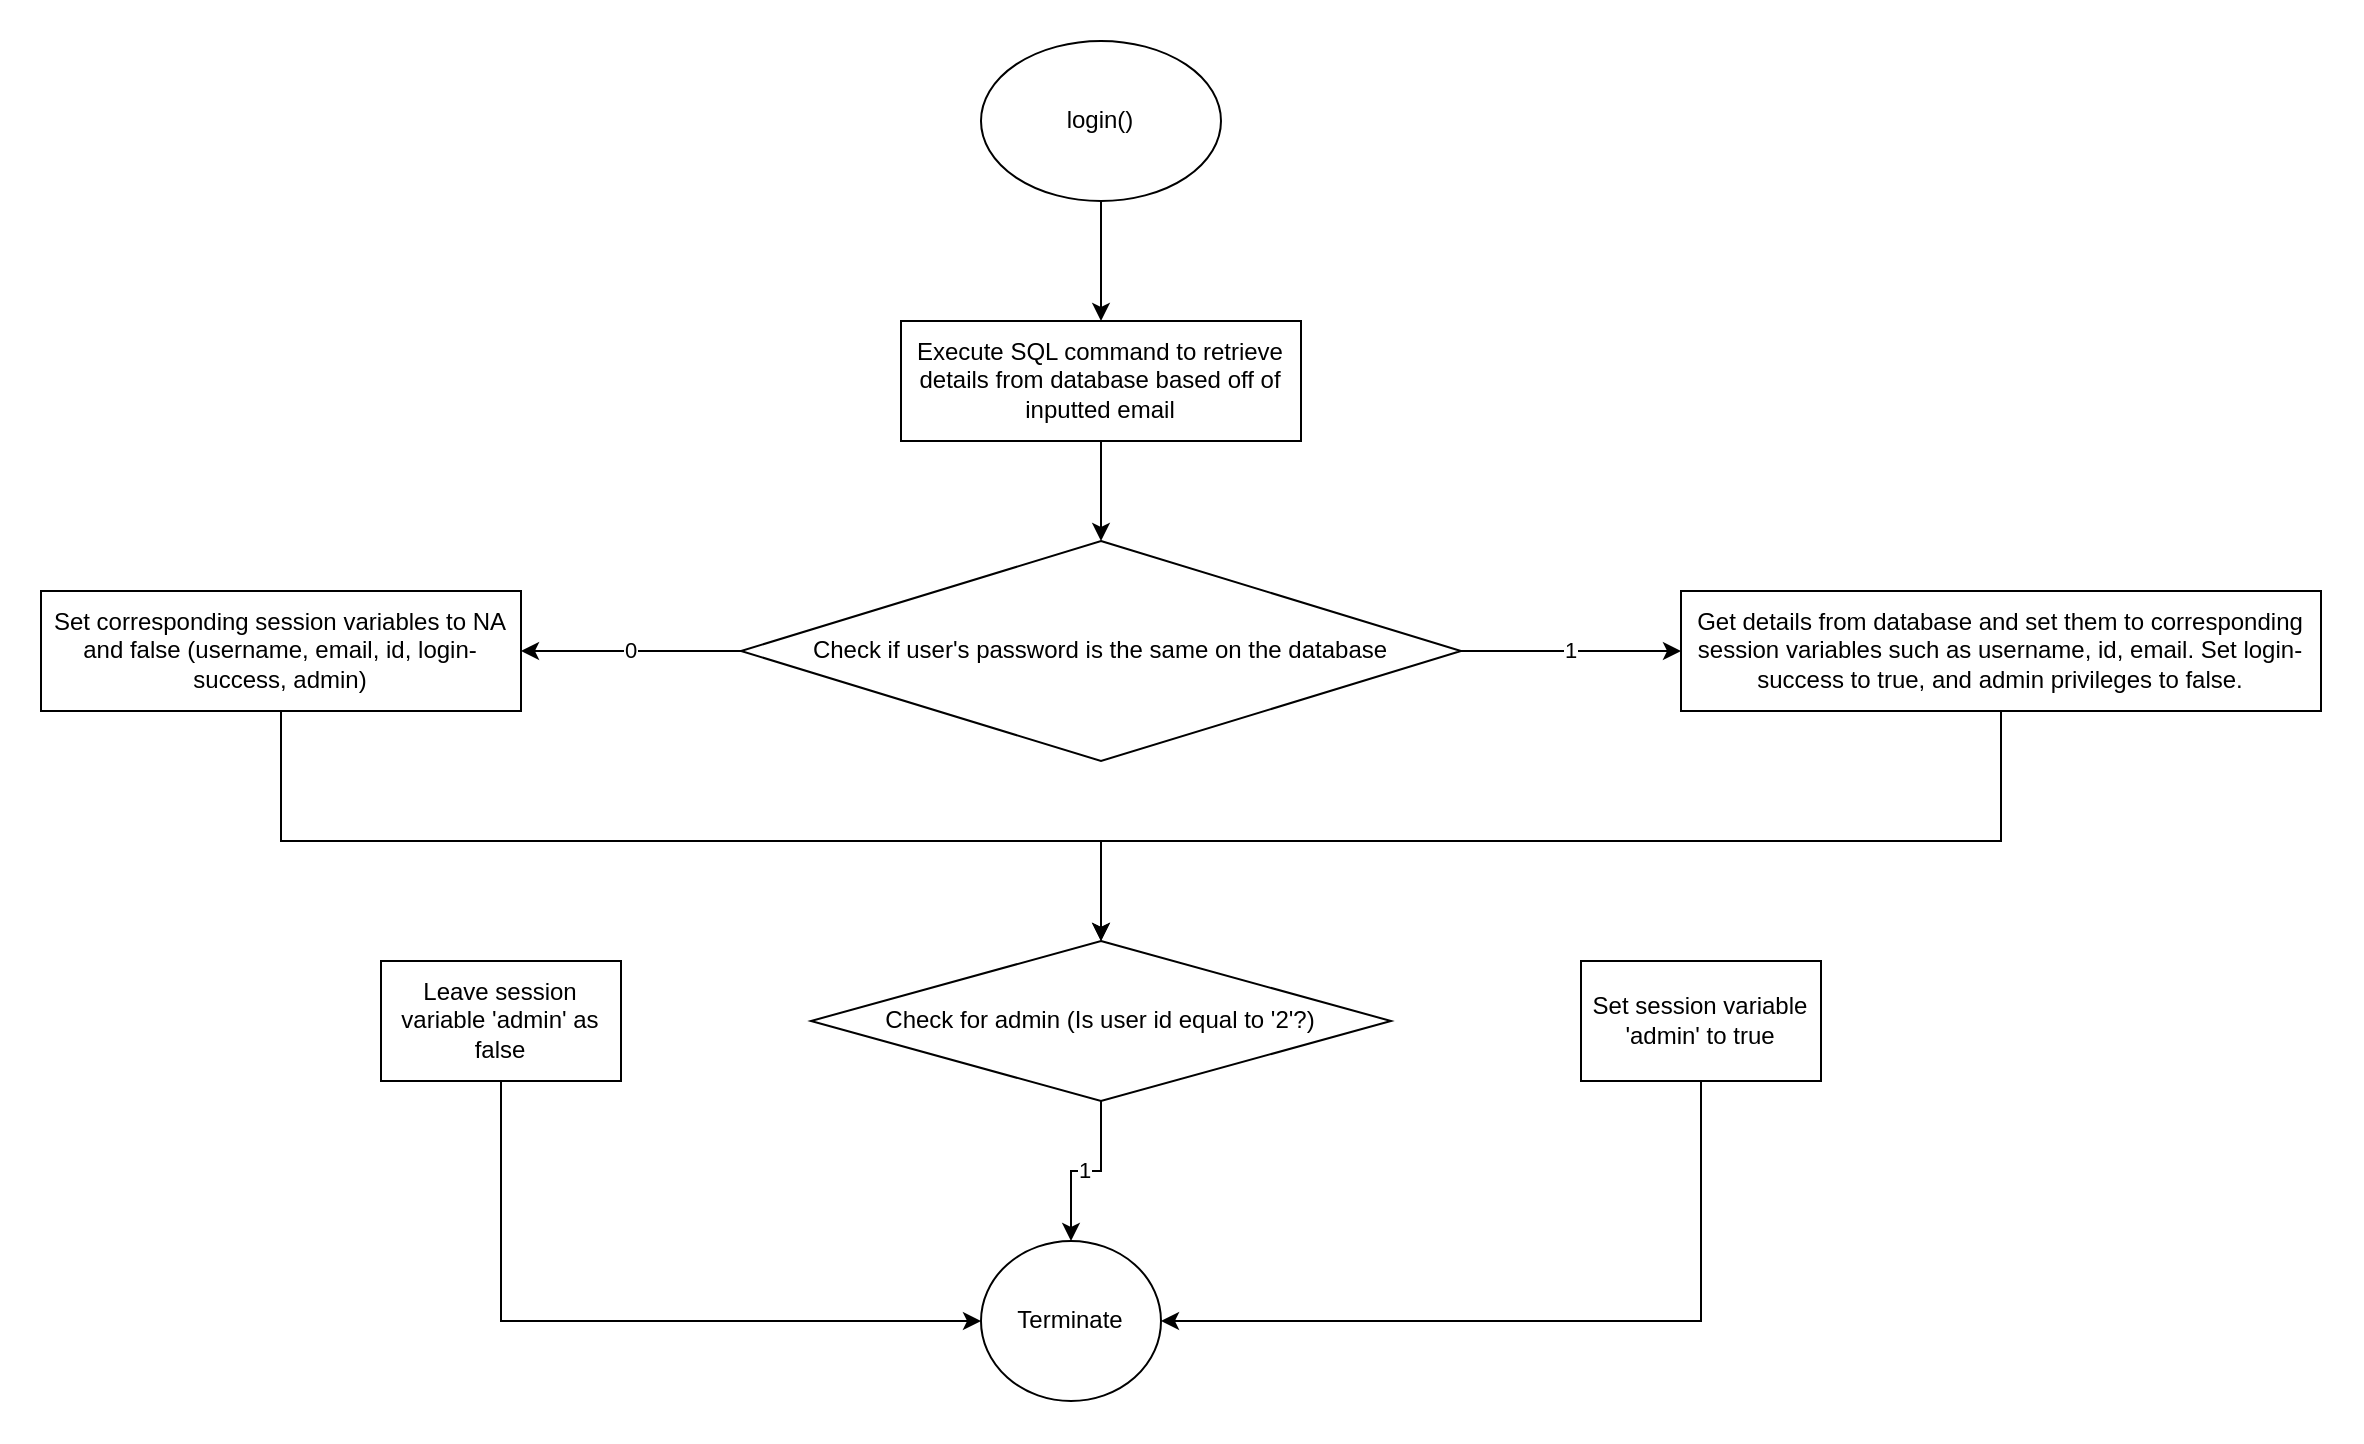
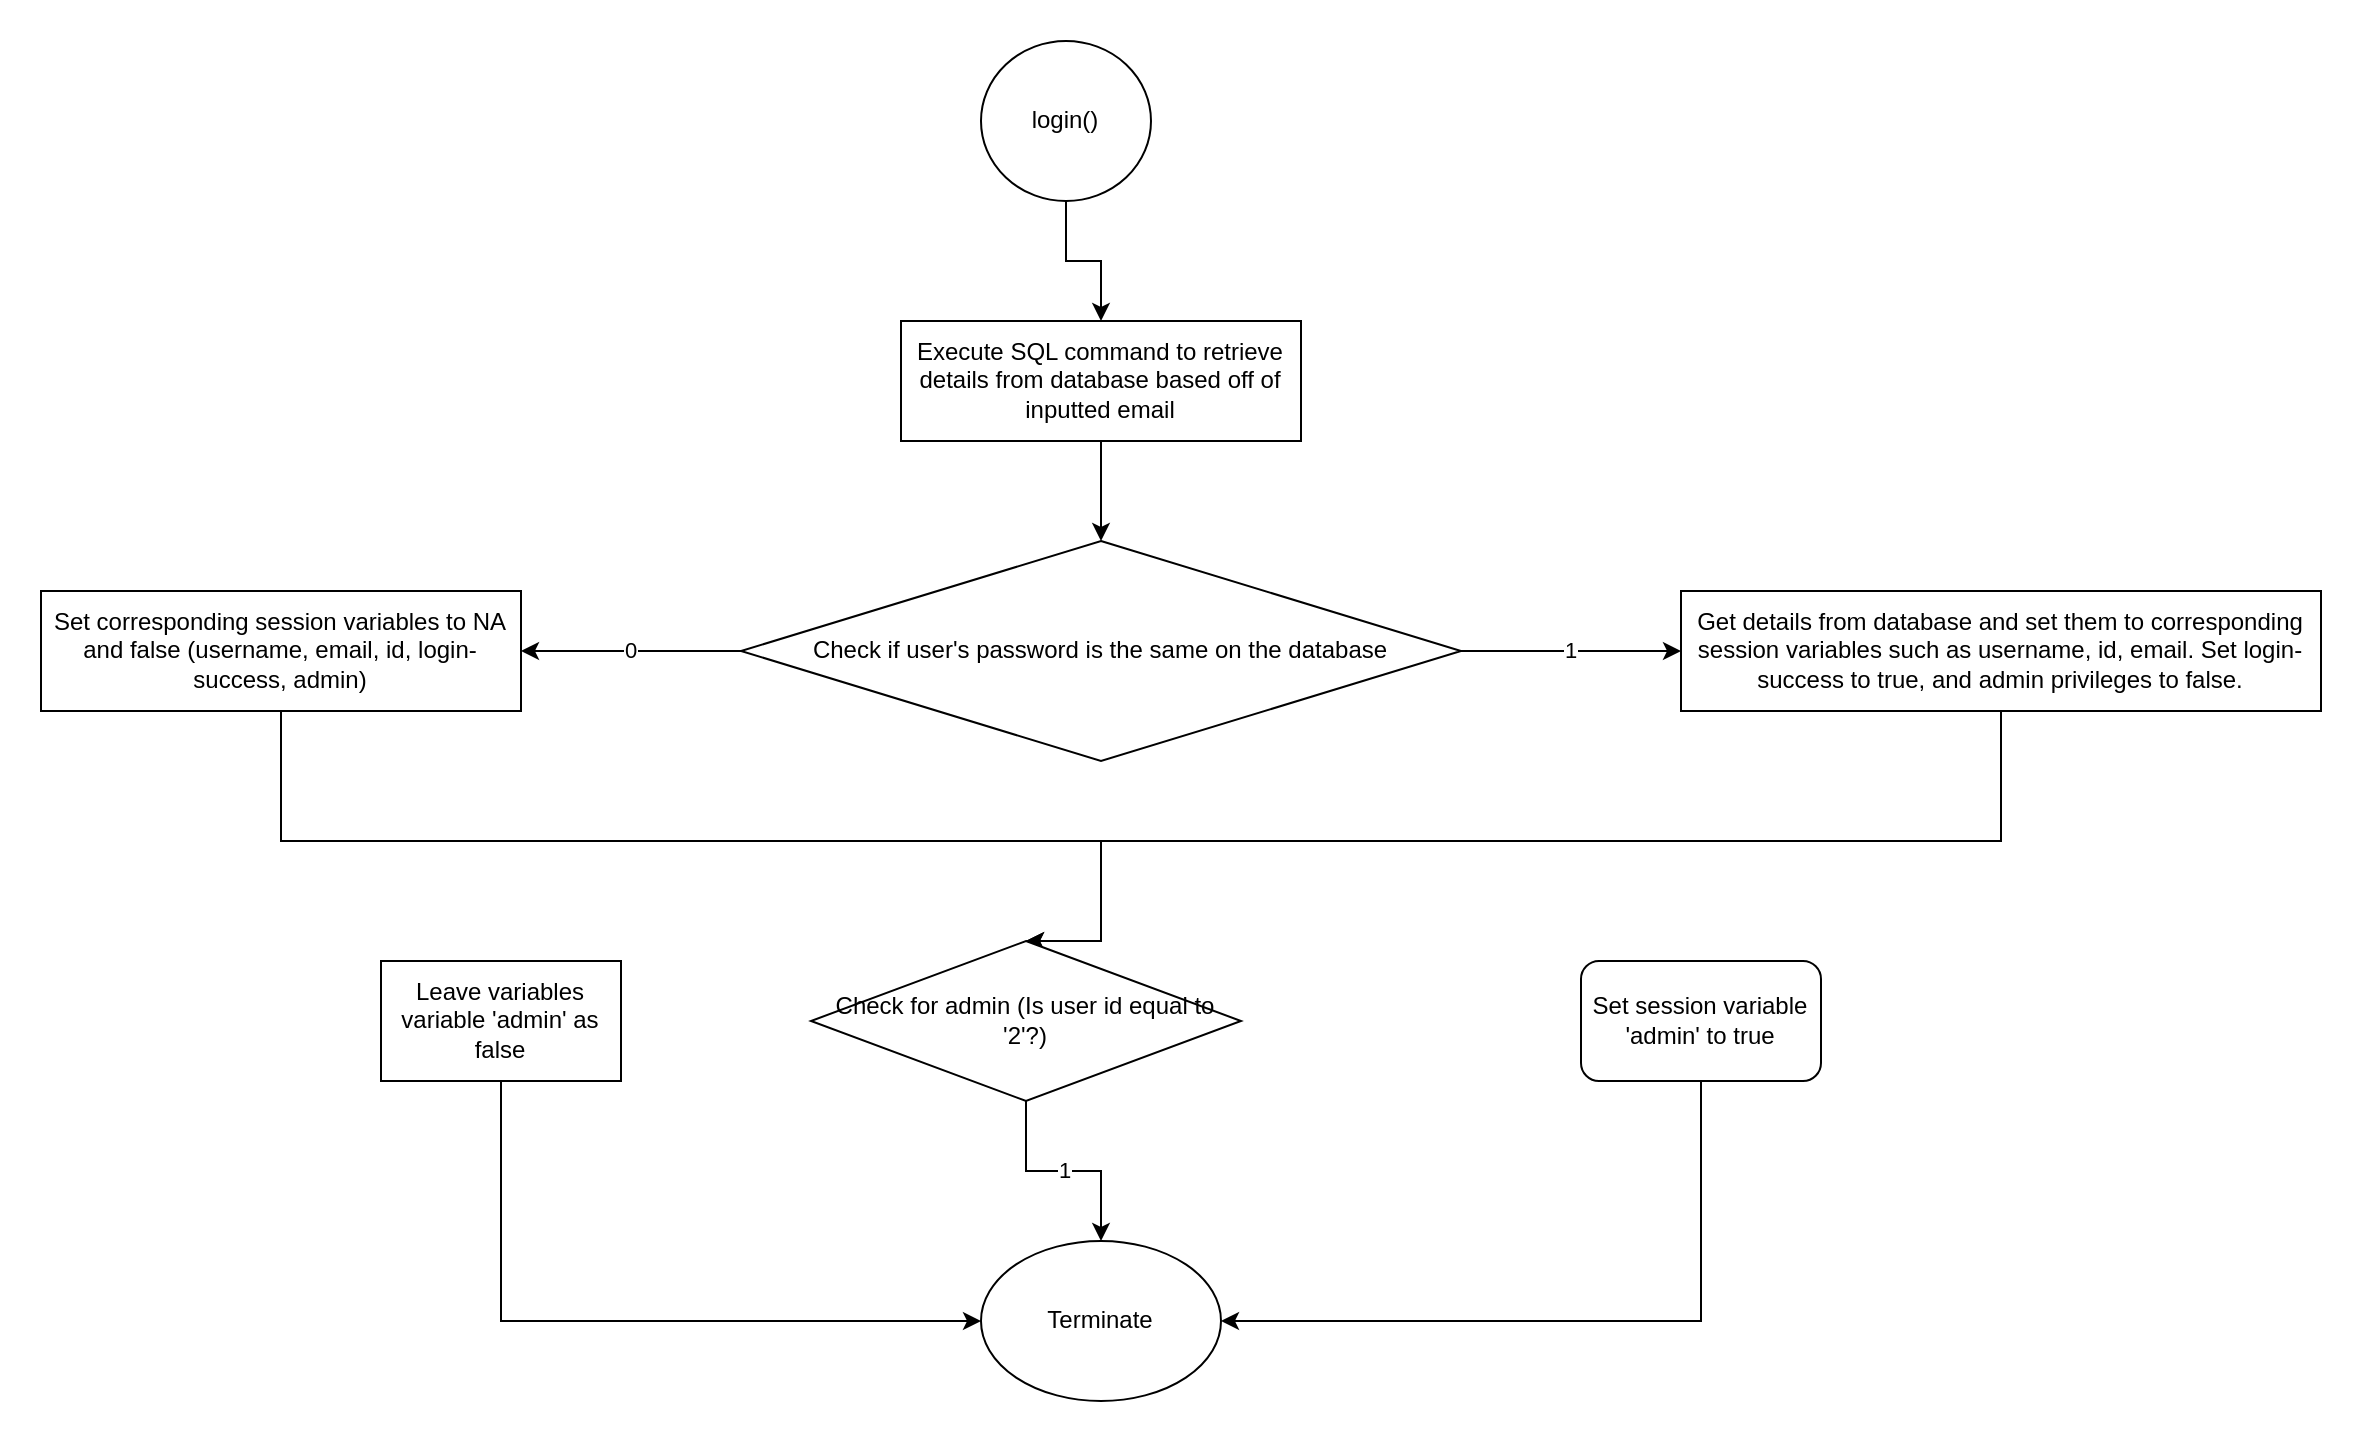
node "login()": size 240x160 -> 170x160
node "Leave session variable 'admin' as false": label "Leave session variable 'admin' as false" -> "Leave variables variable 'admin' as false"
node "Check for admin (Is user id equal to '2'?)": size 580x160 -> 430x160
node "Set session variable 'admin' to true": shape rectangle -> rounded rectangle
node "Terminate": size 180x160 -> 240x160
